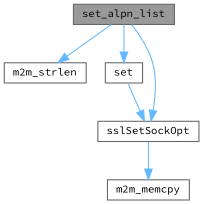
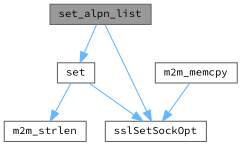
edge "set_alpn_list" -> "m2m_strlen": now "set" -> "m2m_strlen"
edge "sslSetSockOpt" -> "m2m_memcpy": reversed
